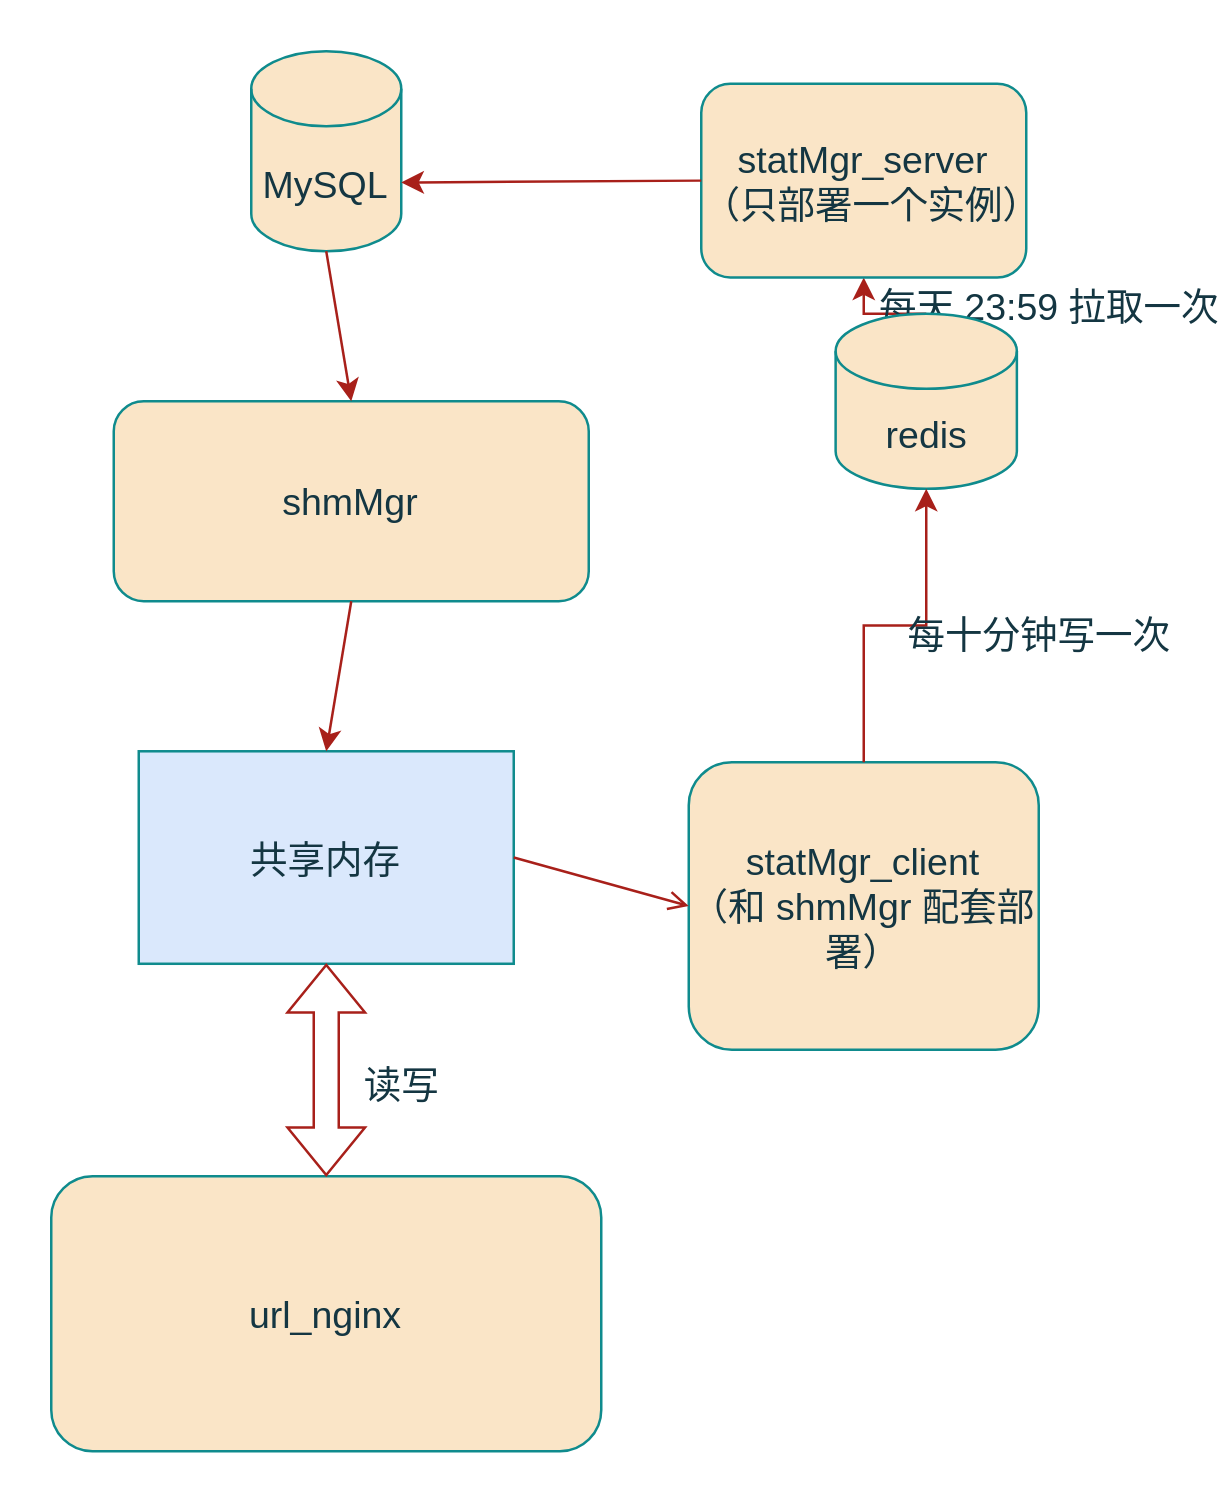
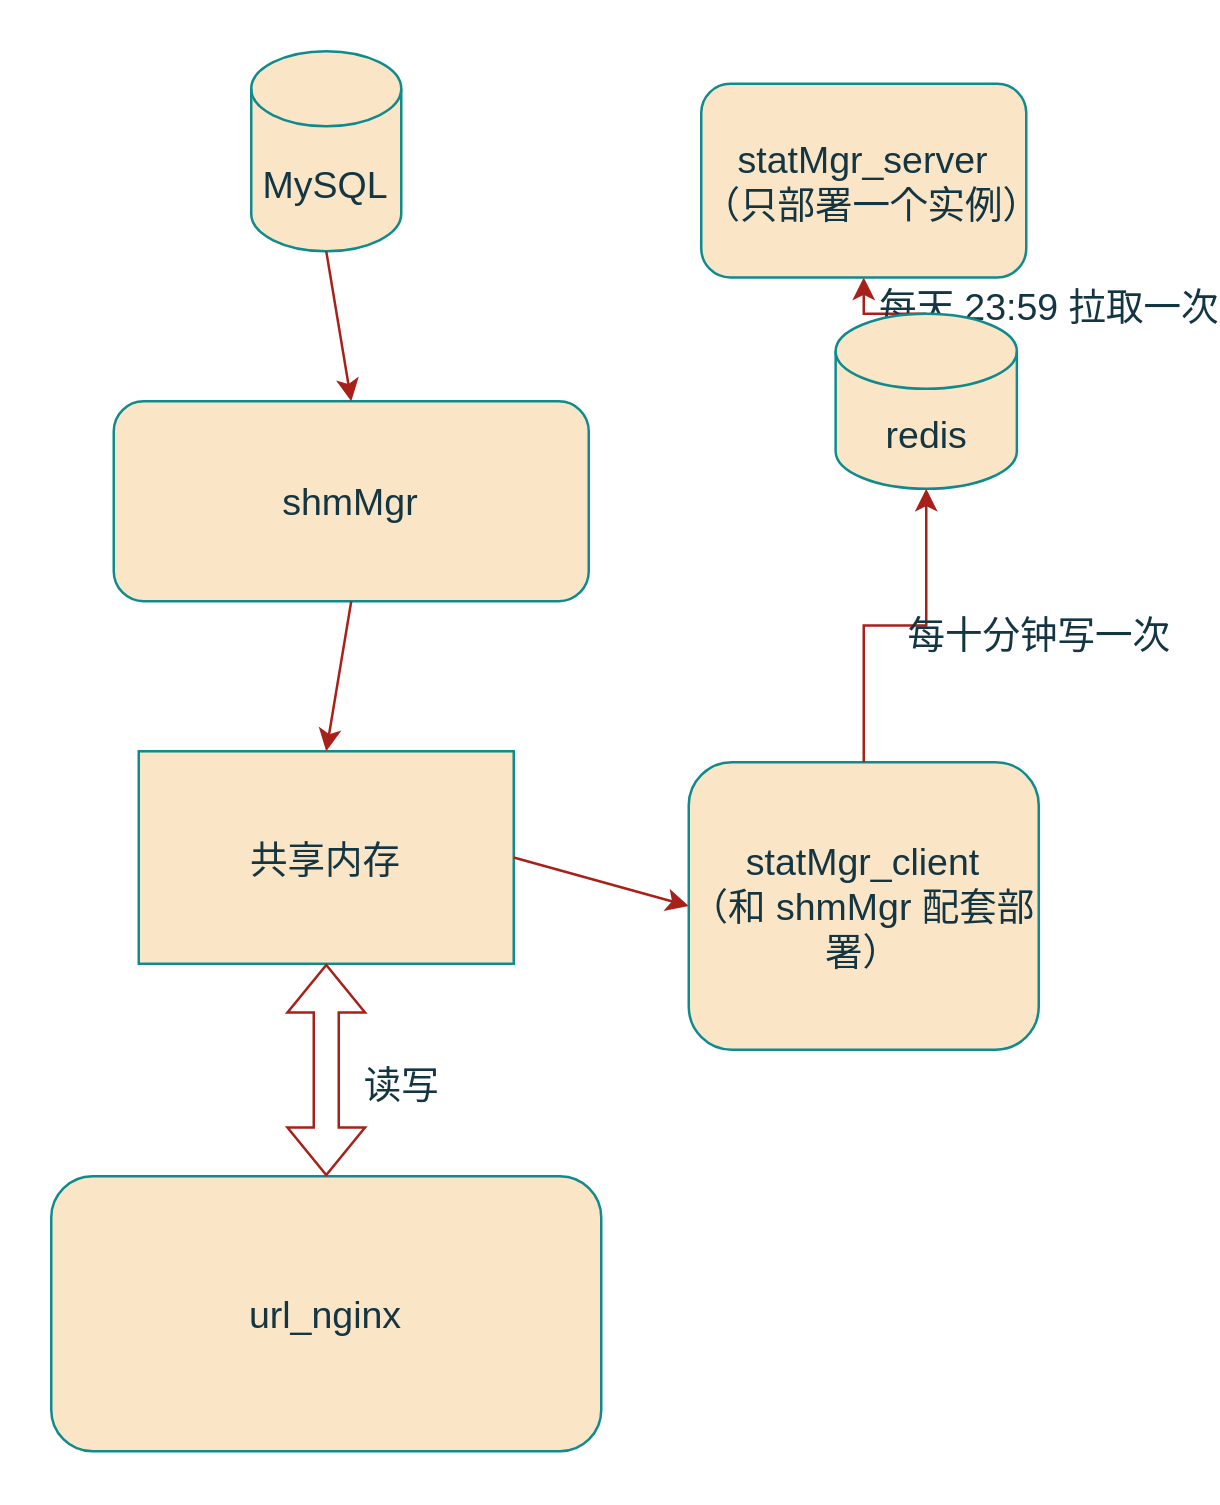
edge "statMgr_server （只部署一个实例）" -> "MySQL": removed
node "共享内存": fillcolor #dae8fc -> #fae5c7
edge "共享内存" -> "statMgr_client （和 shmMgr 配套部署）": arrowhead open -> classic
